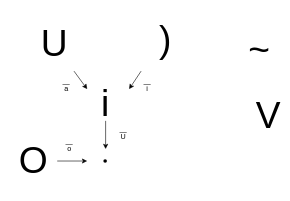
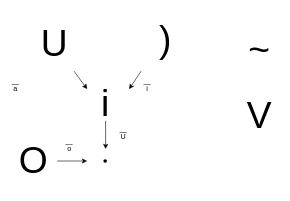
node "— a": moved (66, 86) -> (15, 86)
node "V": moved (269, 116) -> (260, 116)
